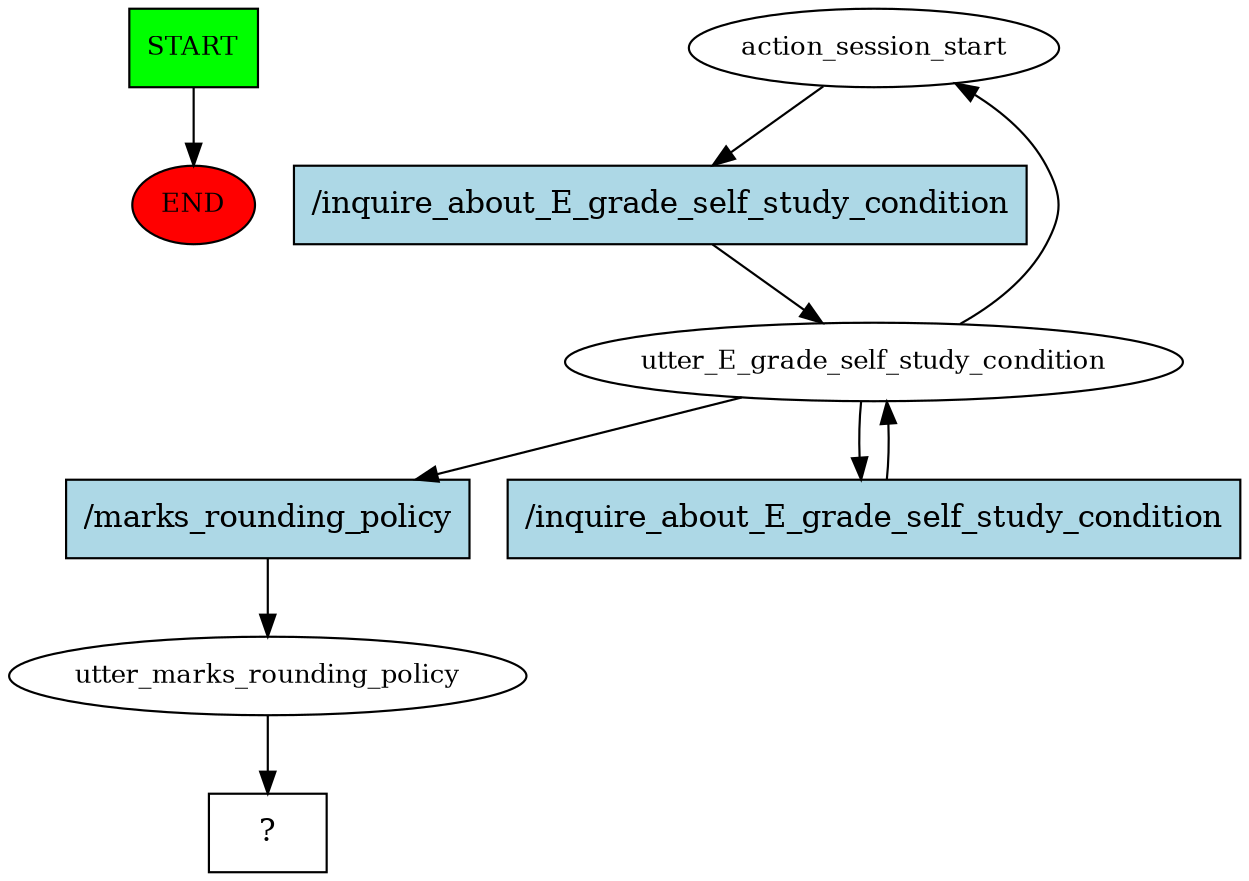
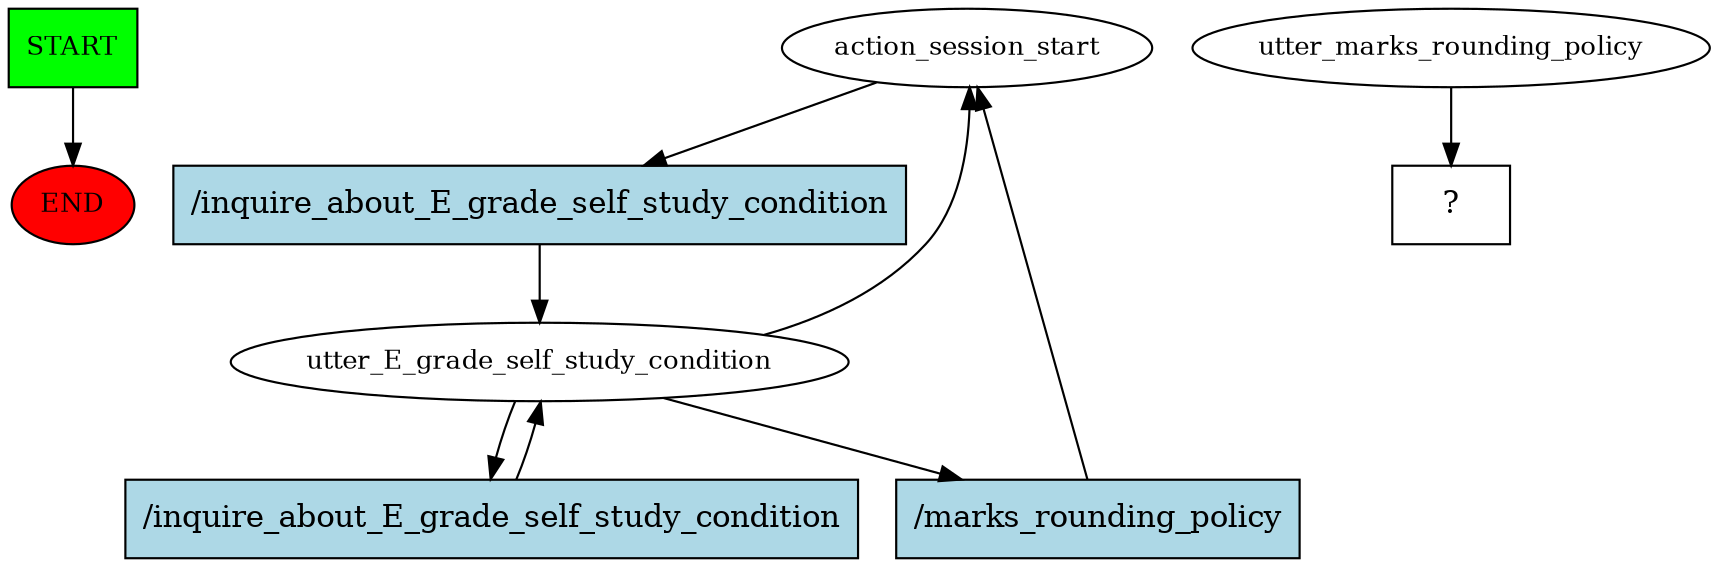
edge "/marks_rounding_policy" -> "utter_marks_rounding_policy": now "/marks_rounding_policy" -> "action_session_start"
